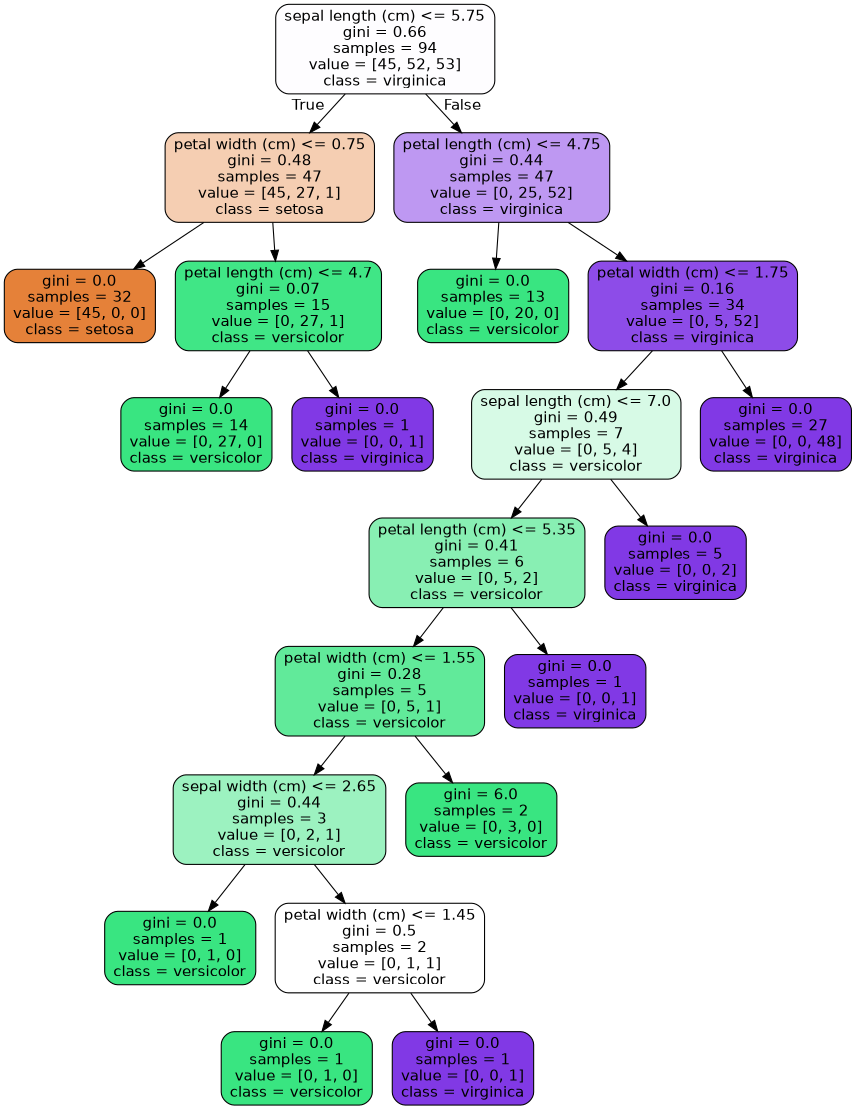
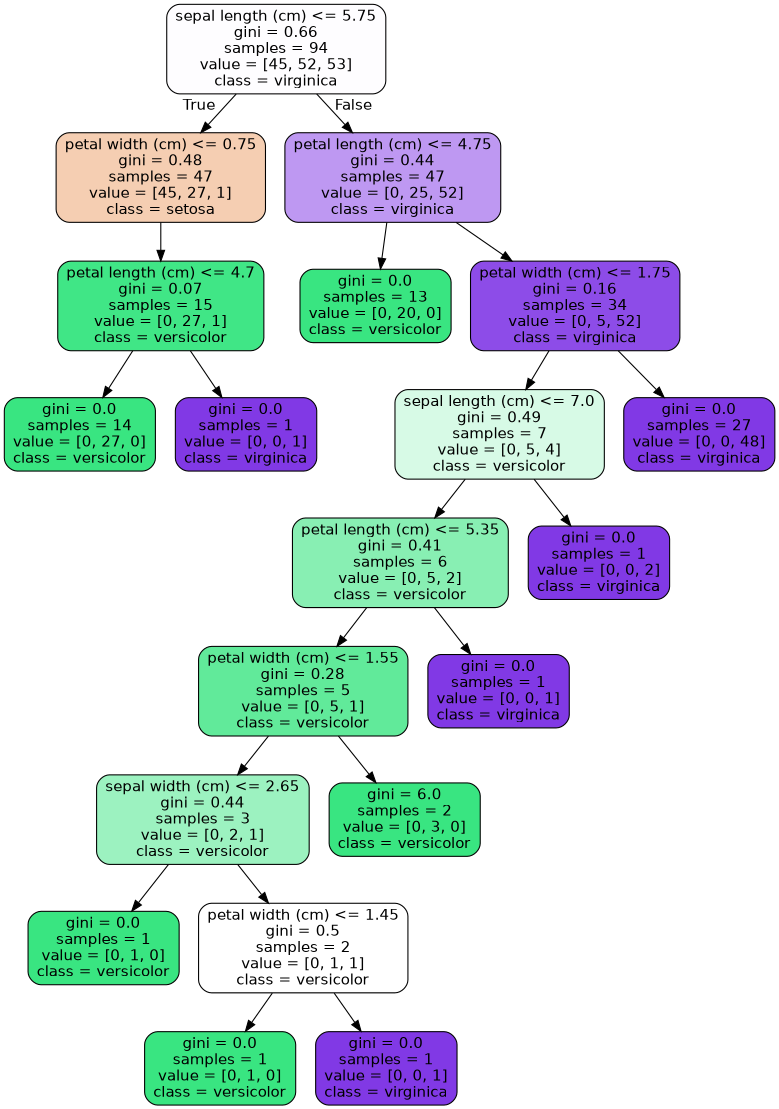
node "gini = 0.0 samples = 32 value = [45, 0, 0] class = setosa": removed
node "gini = 0.0 samples = 5 value = [0, 0, 2] class = virginica": label "gini = 0.0 samples = 5 value = [0, 0, 2] class = virginica" -> "gini = 0.0 samples = 1 value = [0, 0, 2] class = virginica"
